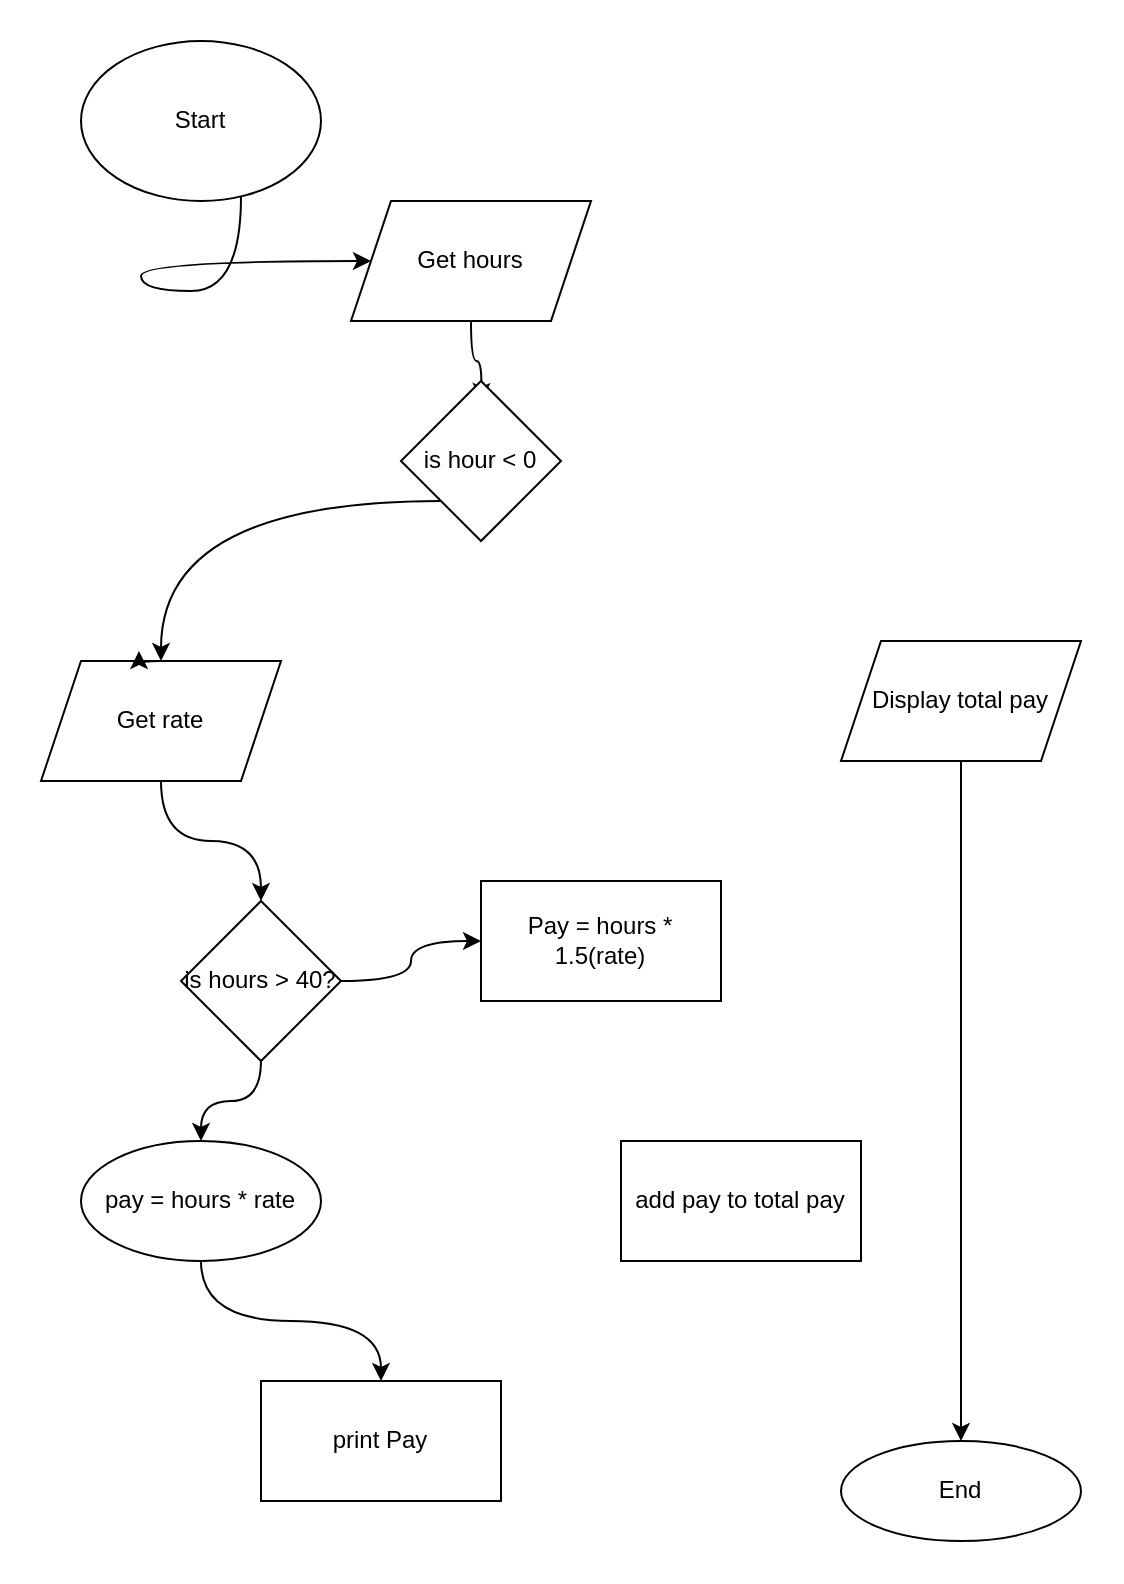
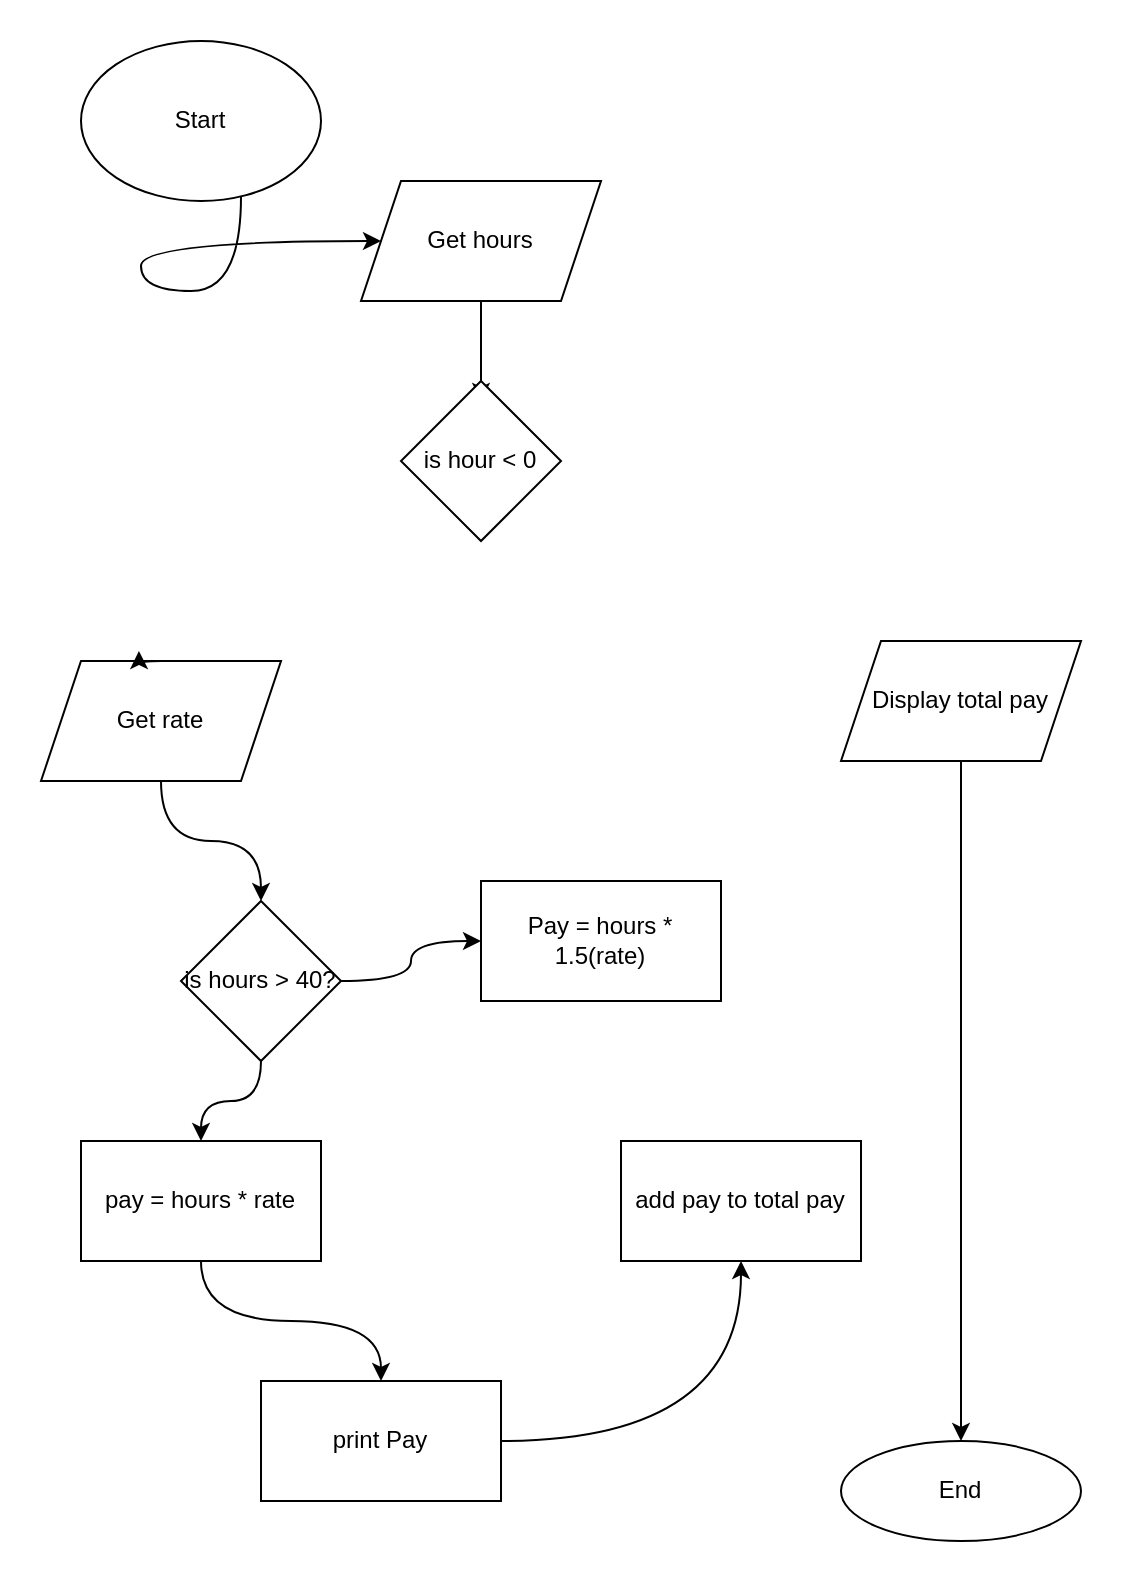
node "Get hours": moved (471, 261) -> (481, 241)
edge "is hour < 0" -> "Get rate": removed
node "pay = hours * rate": shape ellipse -> rectangle
edge "print Pay" -> "add pay to total pay": added
